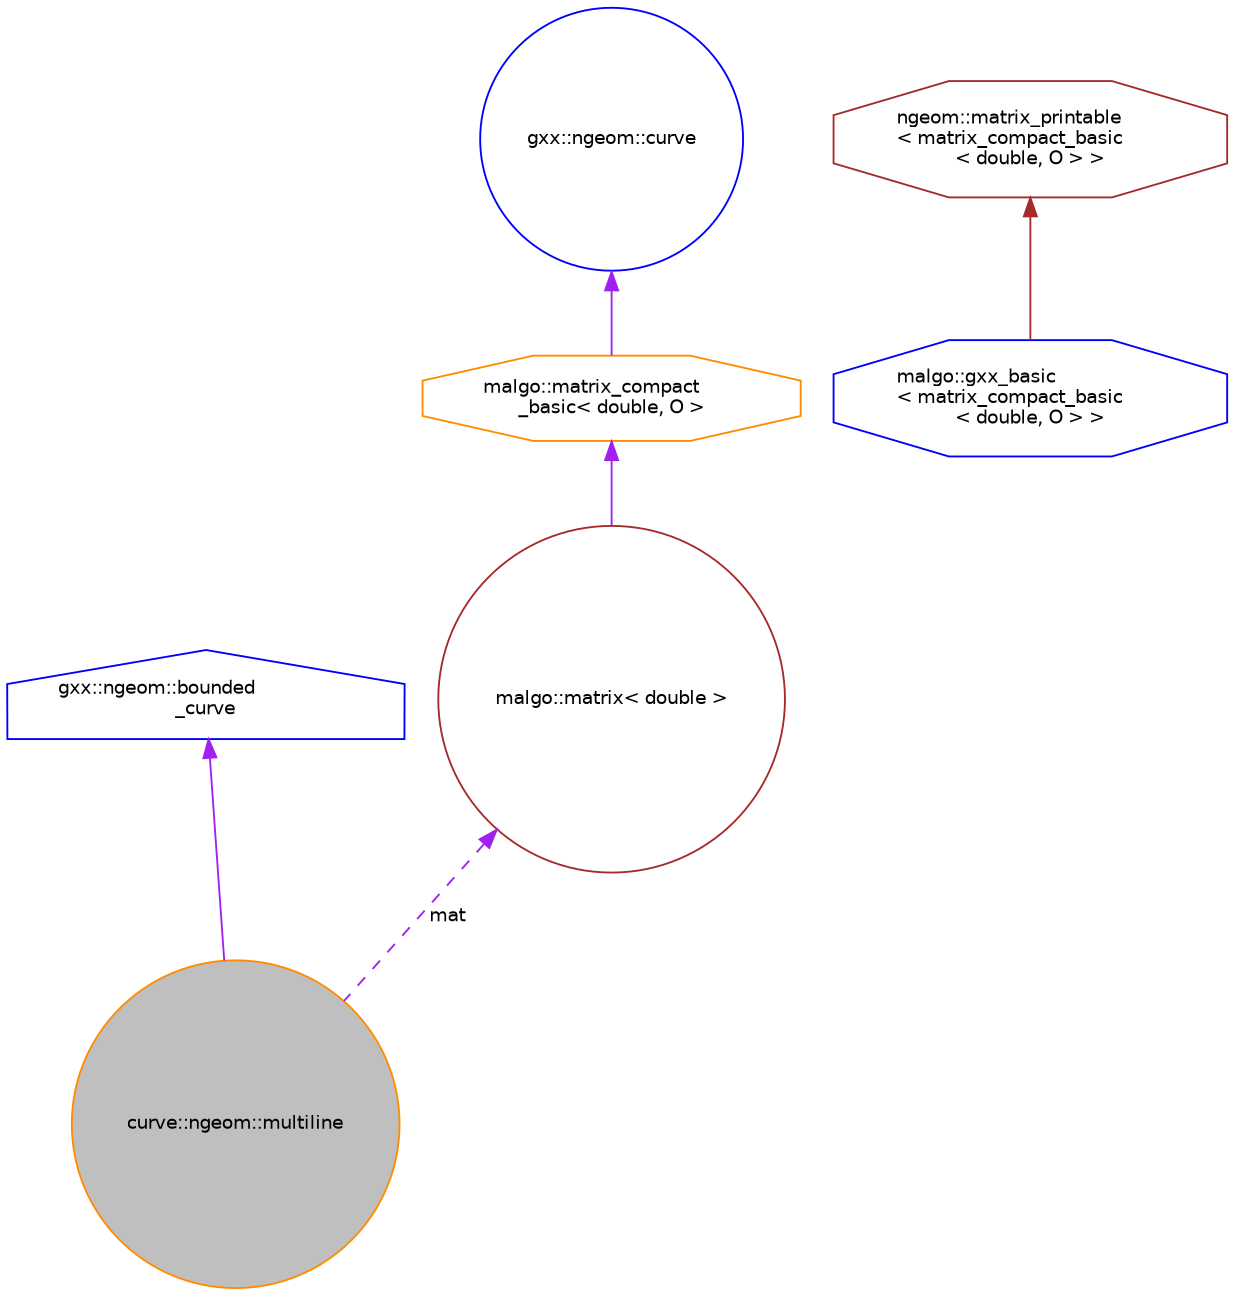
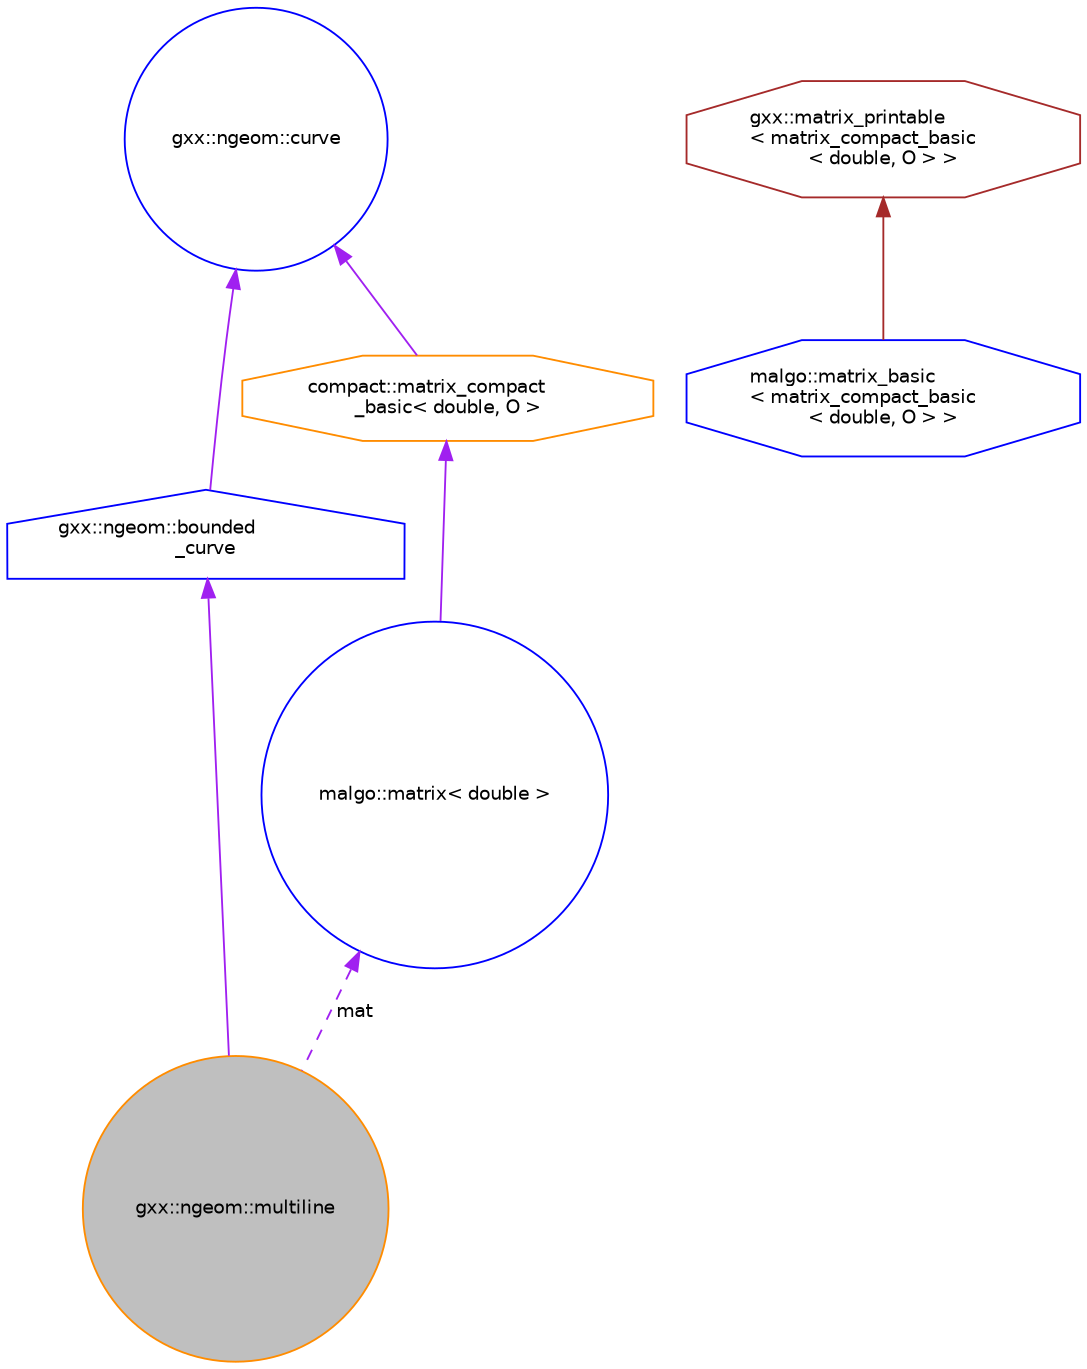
node "ngeom::matrix_printable < matrix_compact_basic < double, O > >": label "ngeom::matrix_printable < matrix_compact_basic < double, O > >" -> "gxx::matrix_printable < matrix_compact_basic < double, O > >"
edge "gxx::ngeom::bounded _curve" -> "gxx::ngeom::curve": added
node "malgo::matrix_compact _basic< double, O >": label "malgo::matrix_compact _basic< double, O >" -> "compact::matrix_compact _basic< double, O >"
node "malgo::gxx_basic < matrix_compact_basic < double, O > >": label "malgo::gxx_basic < matrix_compact_basic < double, O > >" -> "malgo::matrix_basic < matrix_compact_basic < double, O > >"
node "malgo::matrix< double >": color brown -> blue
node "curve::ngeom::multiline": label "curve::ngeom::multiline" -> "gxx::ngeom::multiline"
